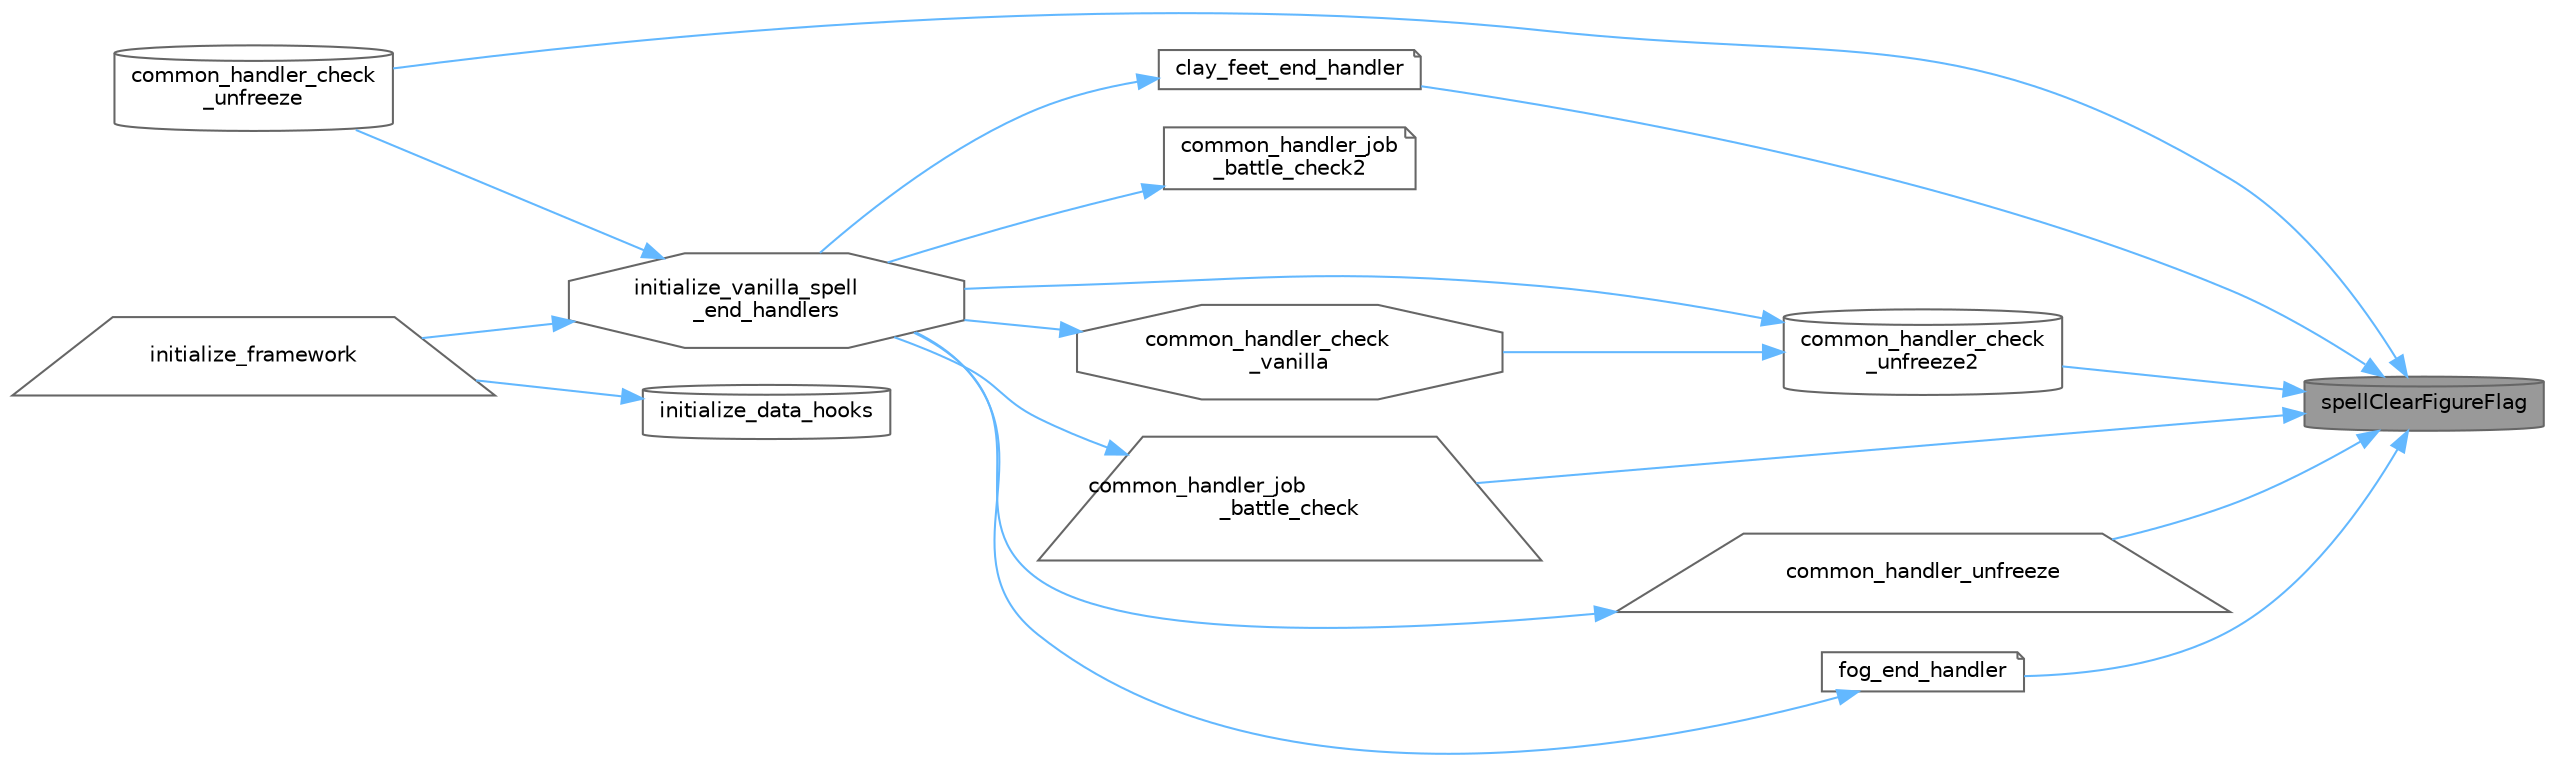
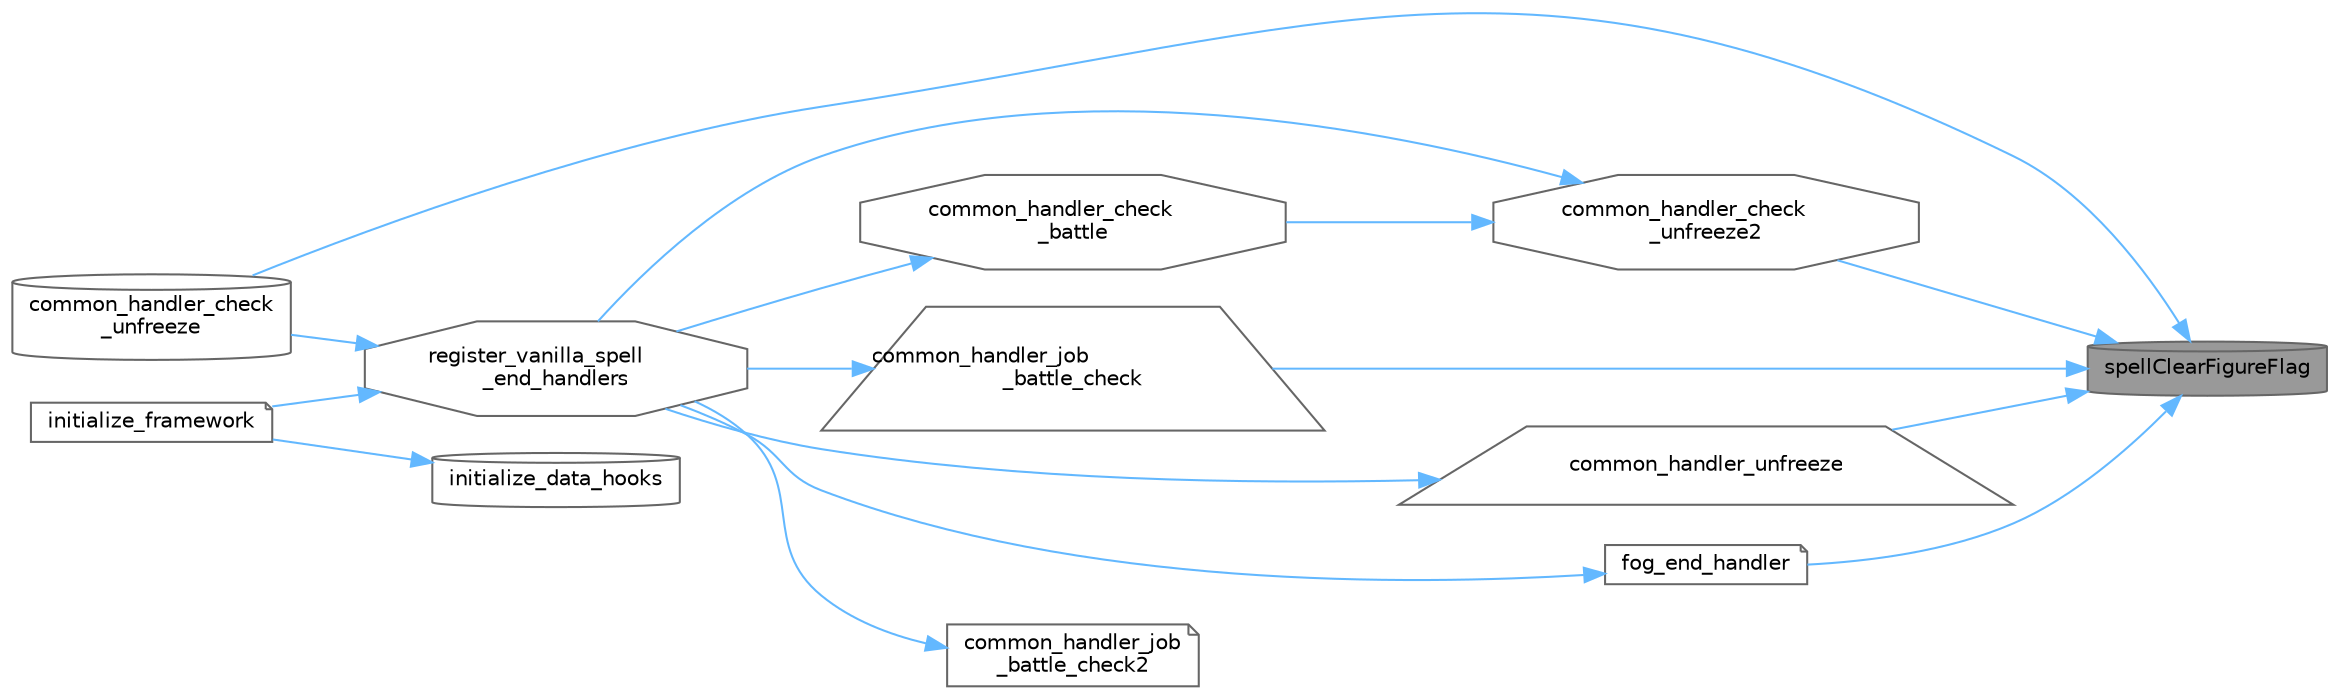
node "clay_feet_end_handler": removed
node "initialize_vanilla_spell _end_handlers": label "initialize_vanilla_spell _end_handlers" -> "register_vanilla_spell _end_handlers"
node "common_handler_check _vanilla": label "common_handler_check _vanilla" -> "common_handler_check _battle"
node "common_handler_check _unfreeze2": shape cylinder -> octagon
node "initialize_framework": shape trapezium -> note
